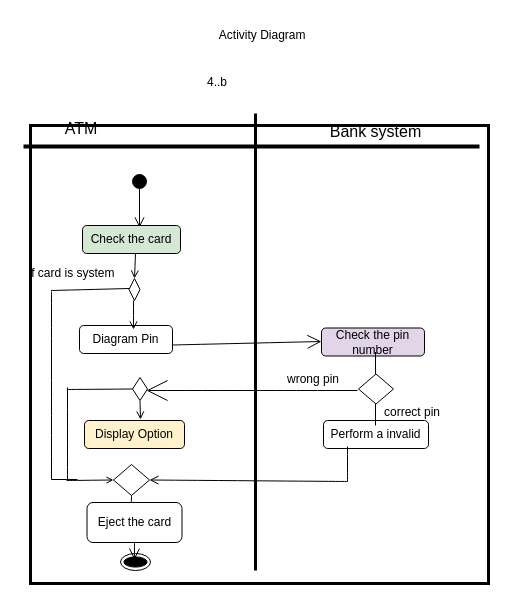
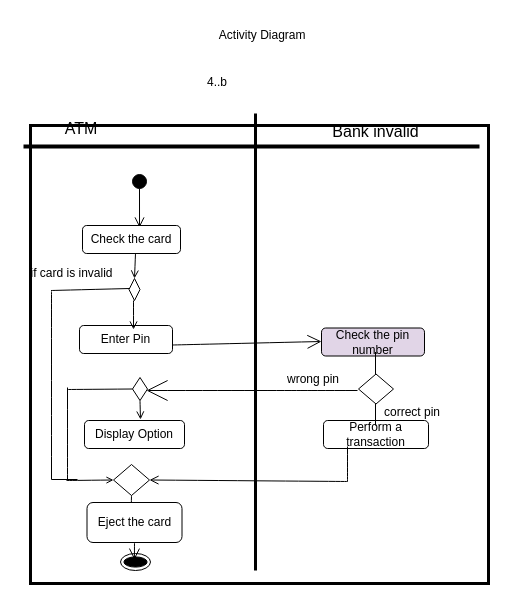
node "Bank system": label "Bank system" -> "Bank invalid"
node "Check the card": fillcolor #d5e8d4 -> #ffffff
node "if card is system": label "if card is system" -> "if card is invalid"
node "Diagram Pin": label "Diagram Pin" -> "Enter Pin"
node "Display Option": fillcolor #fff2cc -> #ffffff
node "Perform a invalid": label "Perform a invalid" -> "Perform a transaction"
